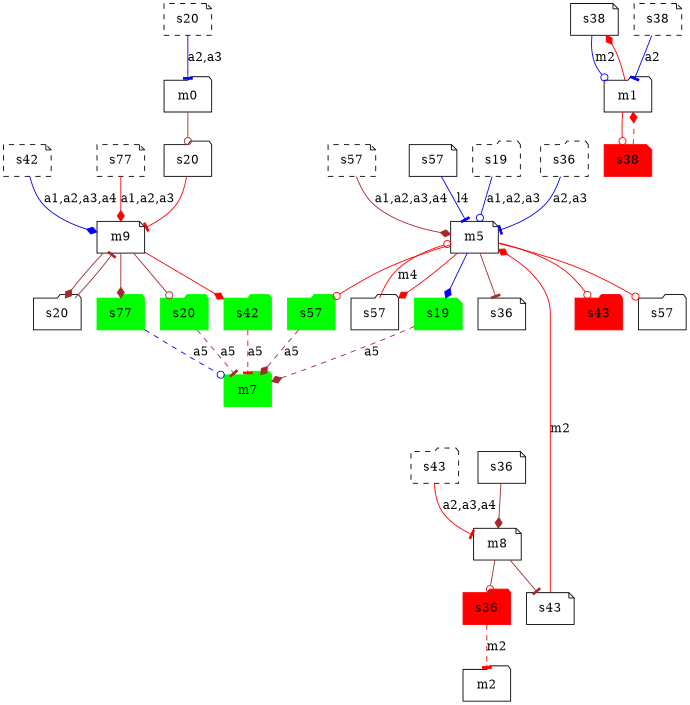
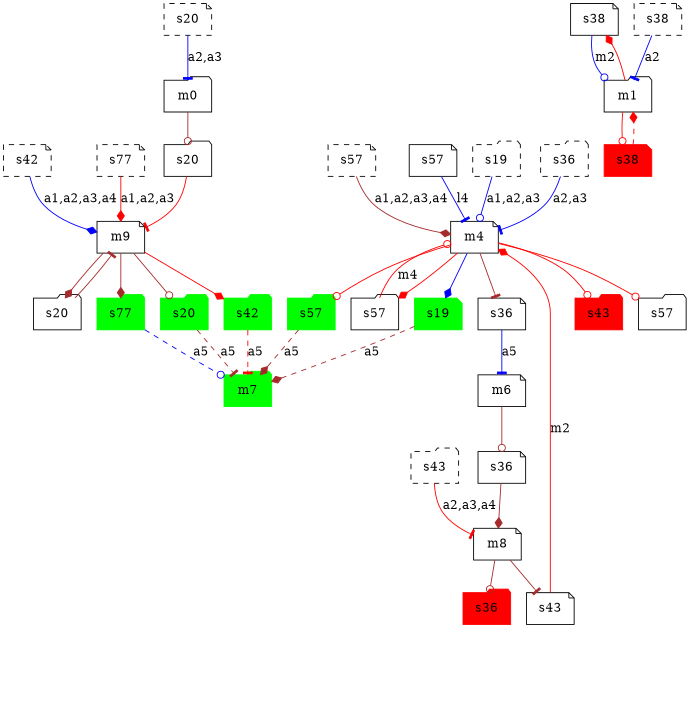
node "m5": label "m5" -> "m4"
node "m6": added
node "m2": removed
